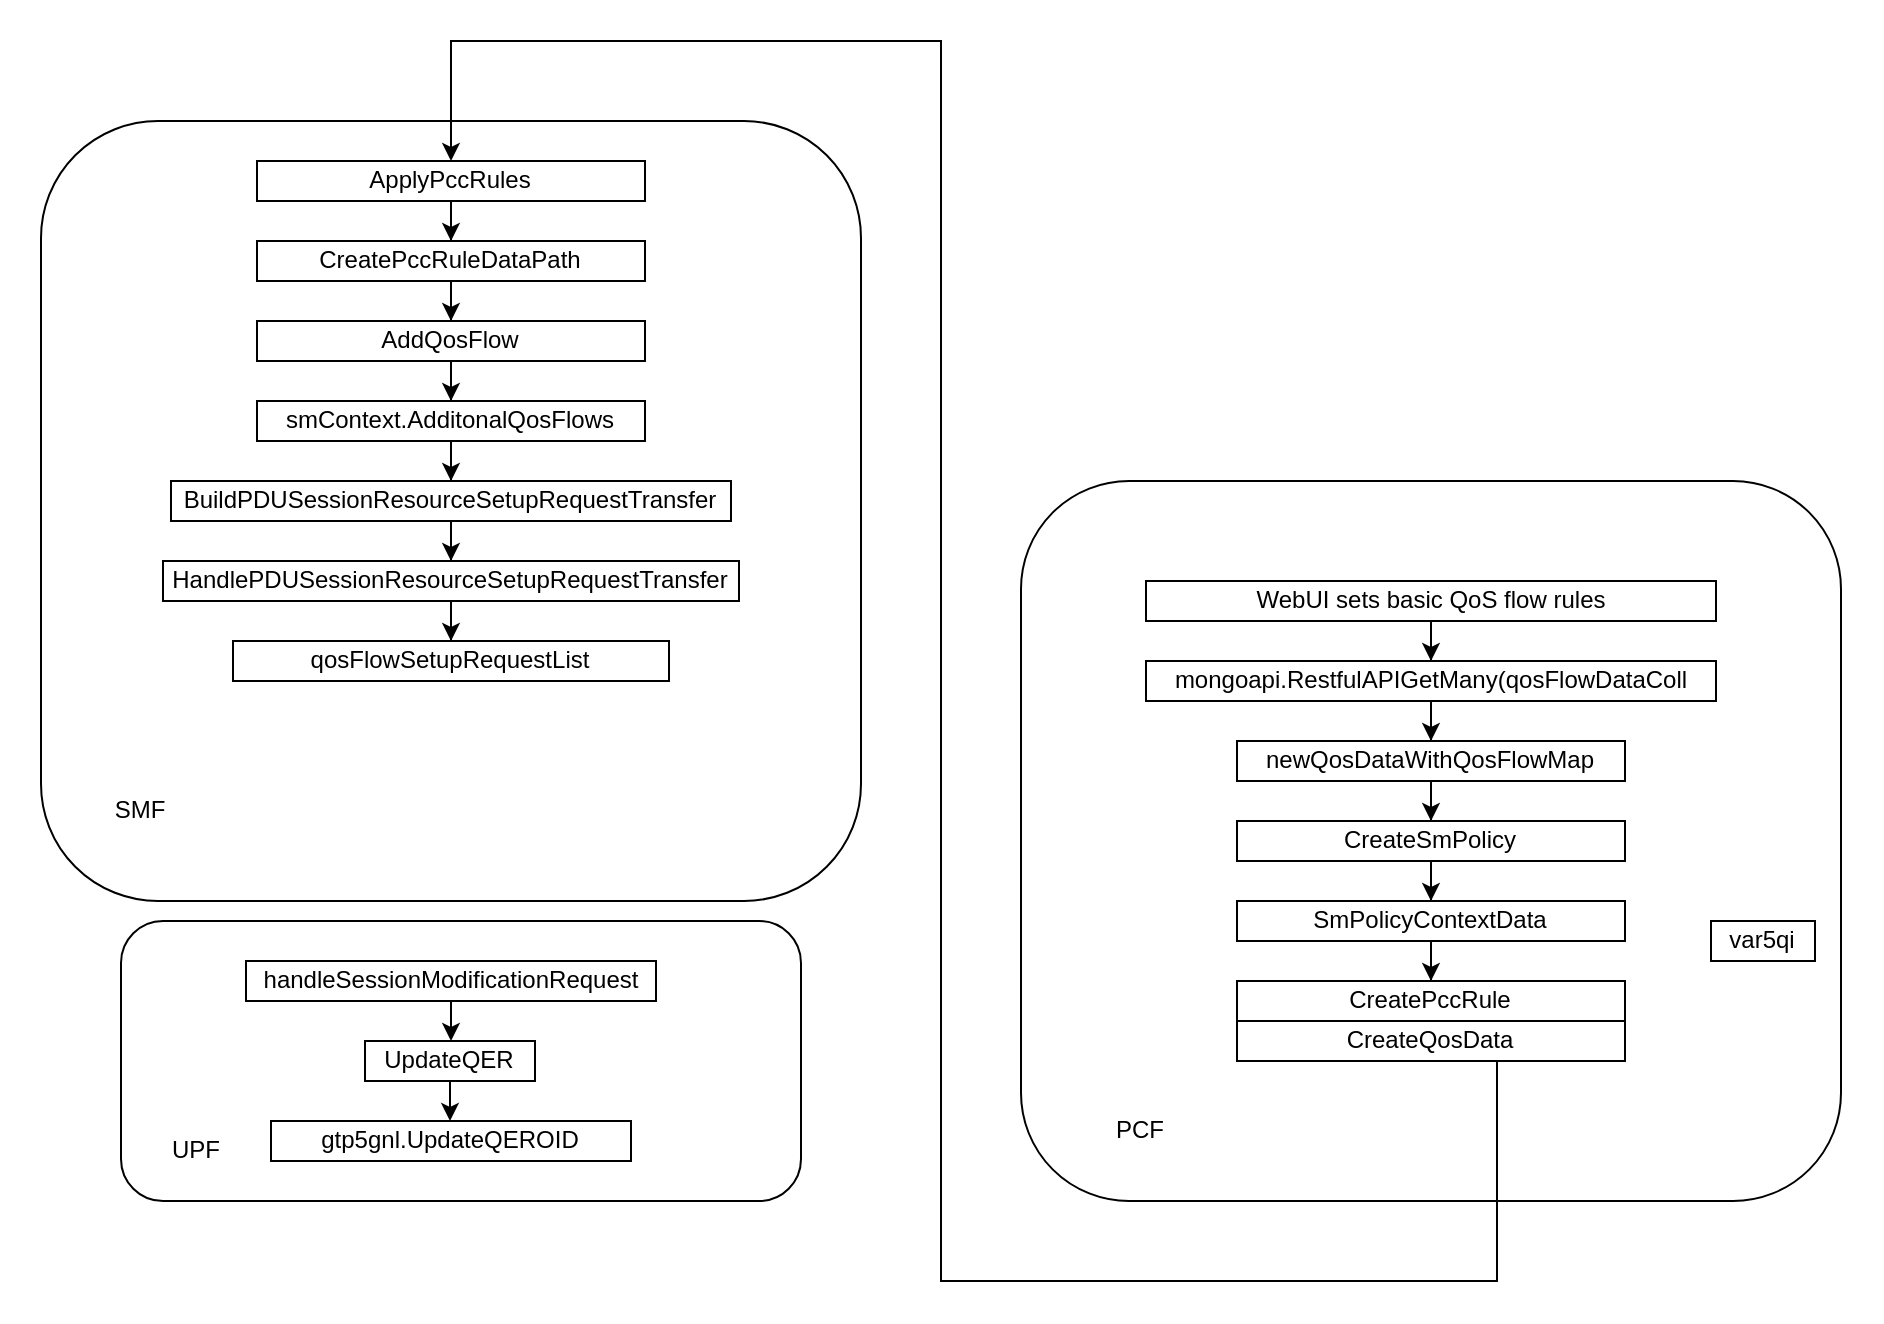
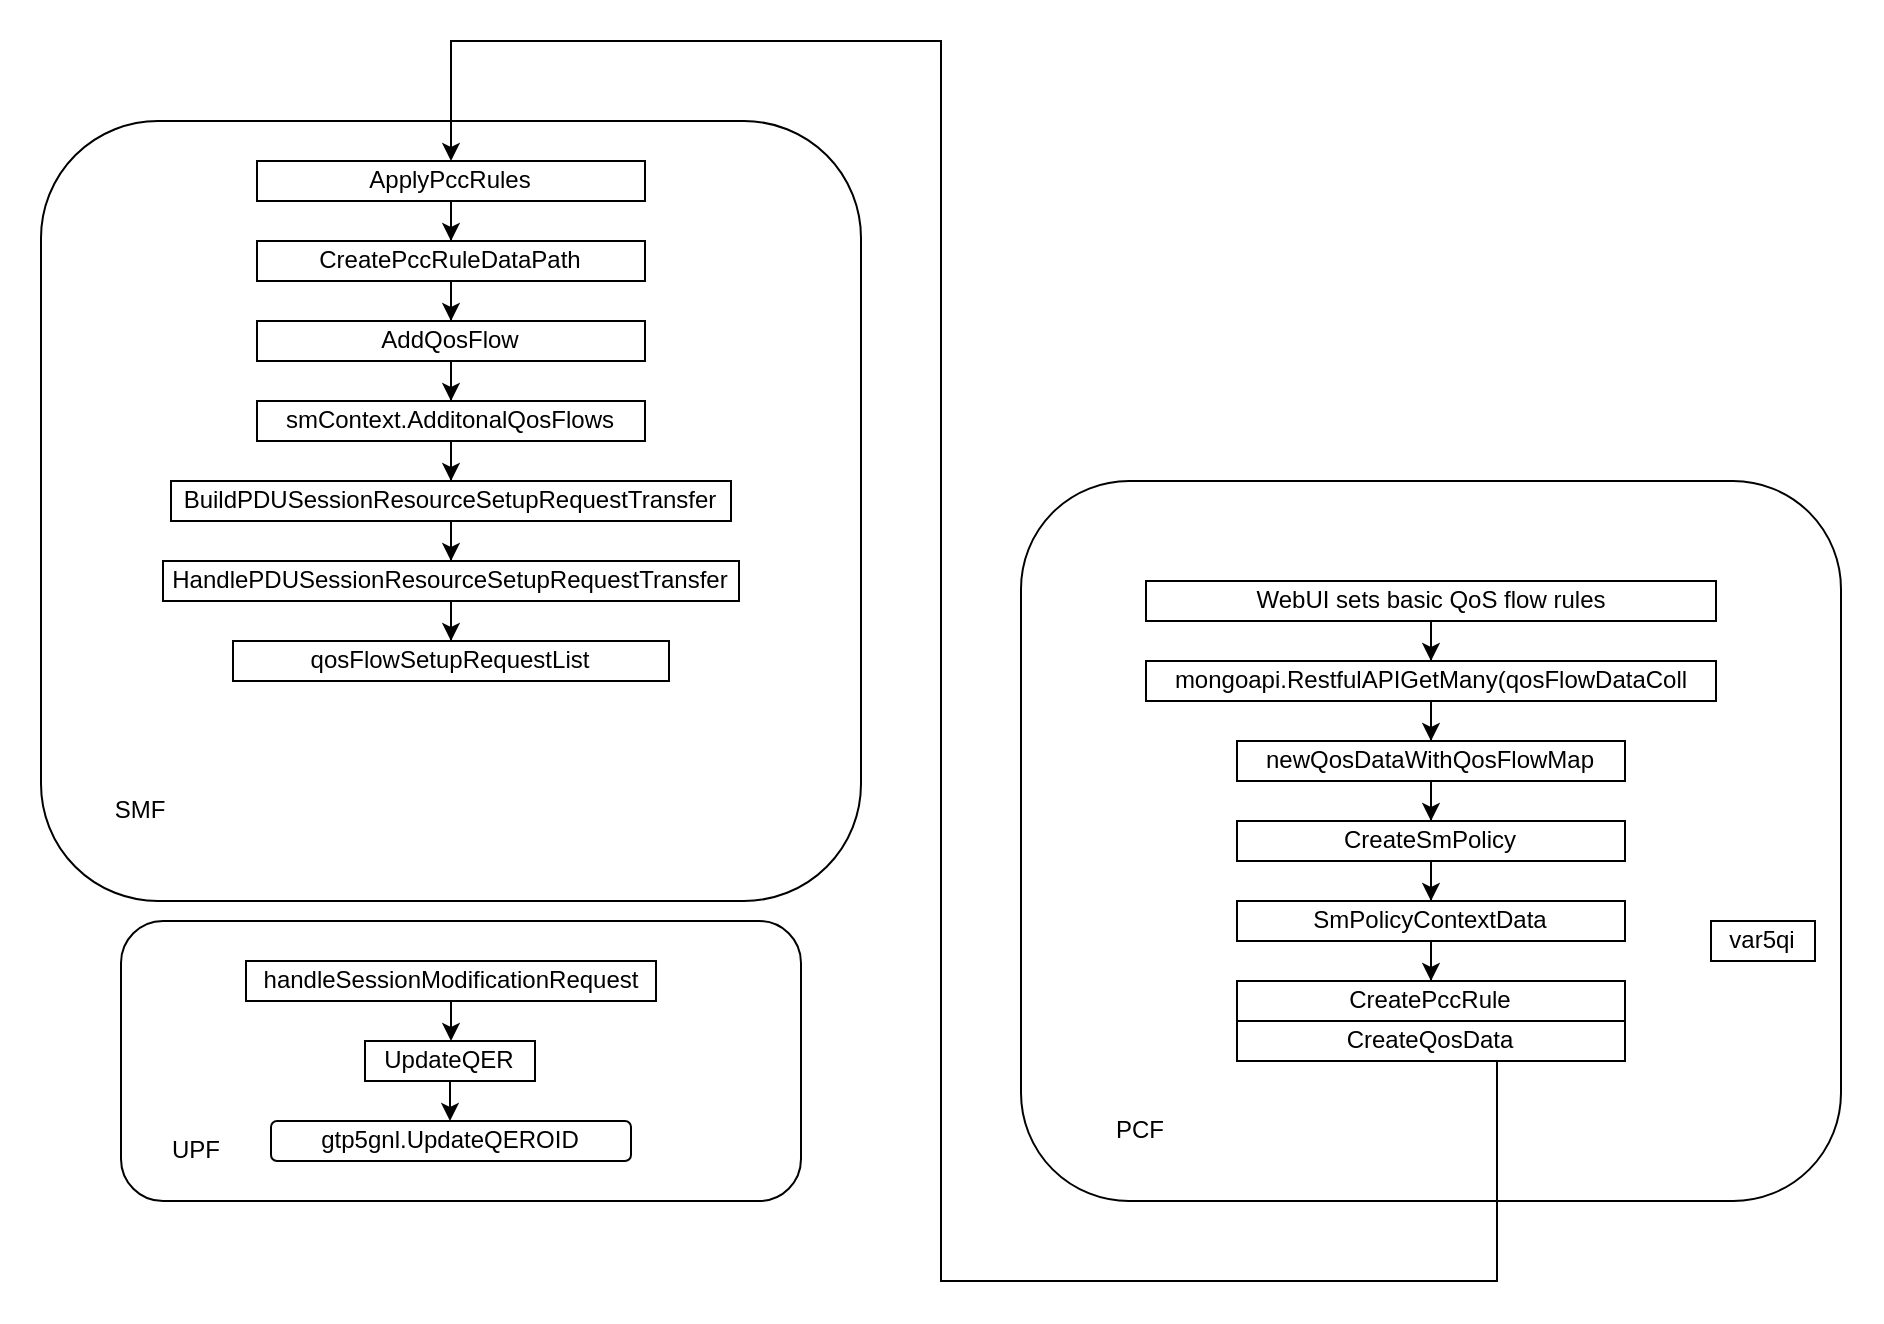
node "gtp5gnl.UpdateQEROID": shape rectangle -> rounded rectangle
